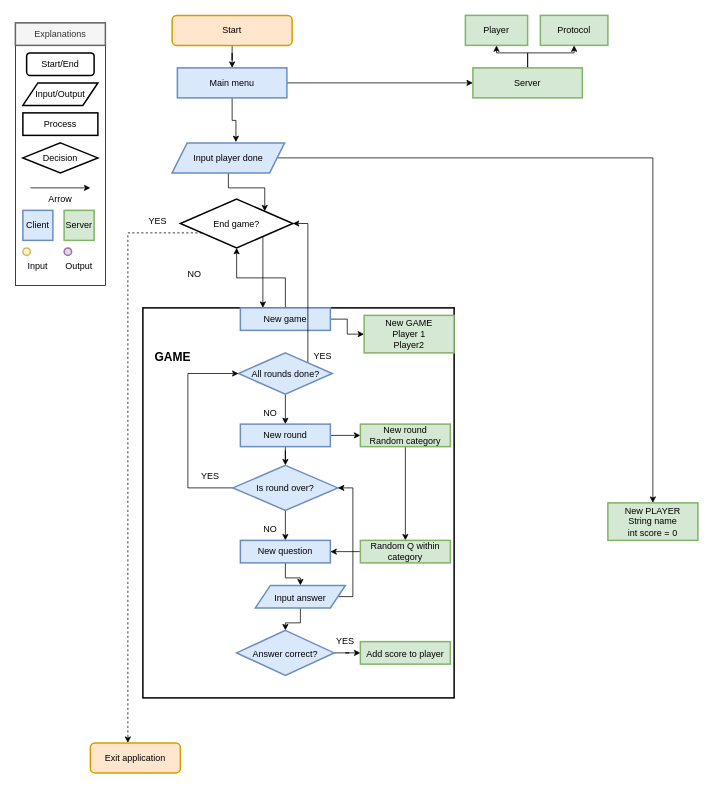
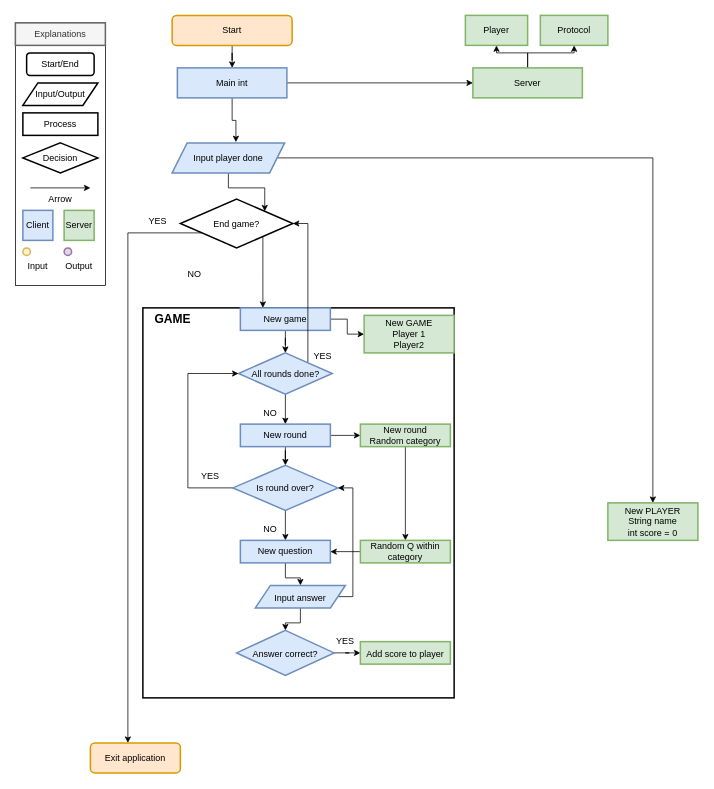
node "Main menu": label "Main menu" -> "Main int"
edge "New game" -> "End game?": now "New game" -> "All rounds done?"
node "GAME": moved (173, 357) -> (173, 319)
edge "End game?" -> "Exit application": style dashed -> solid
